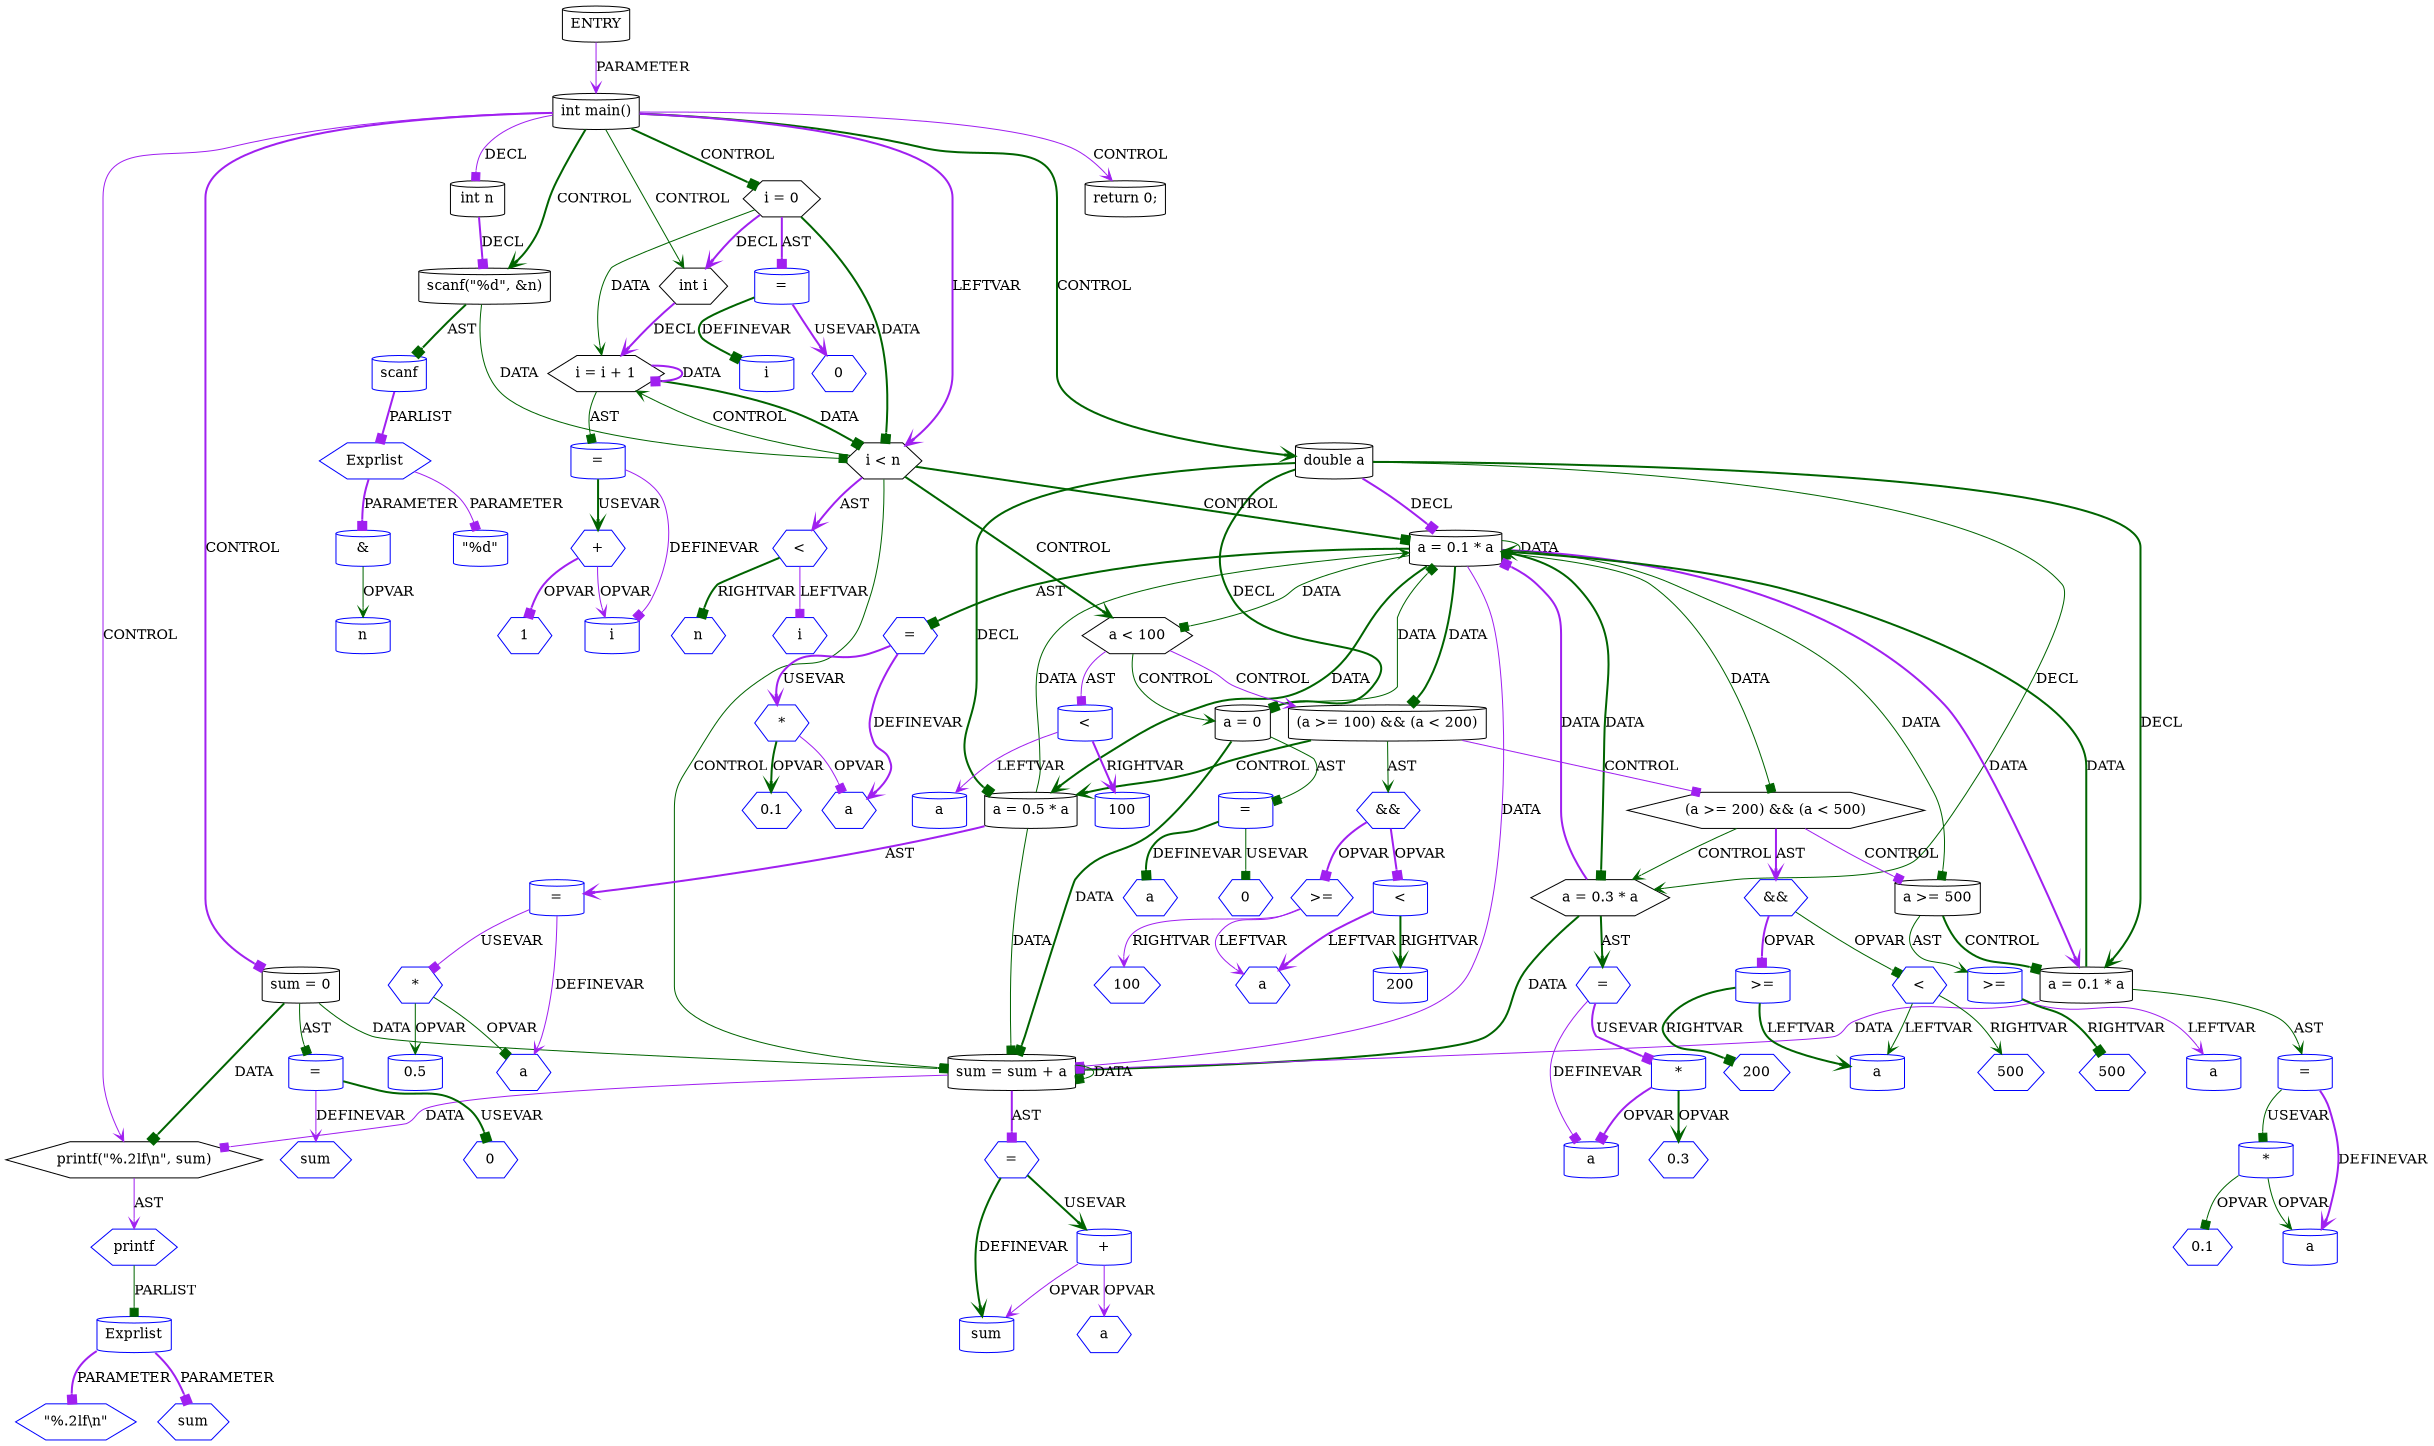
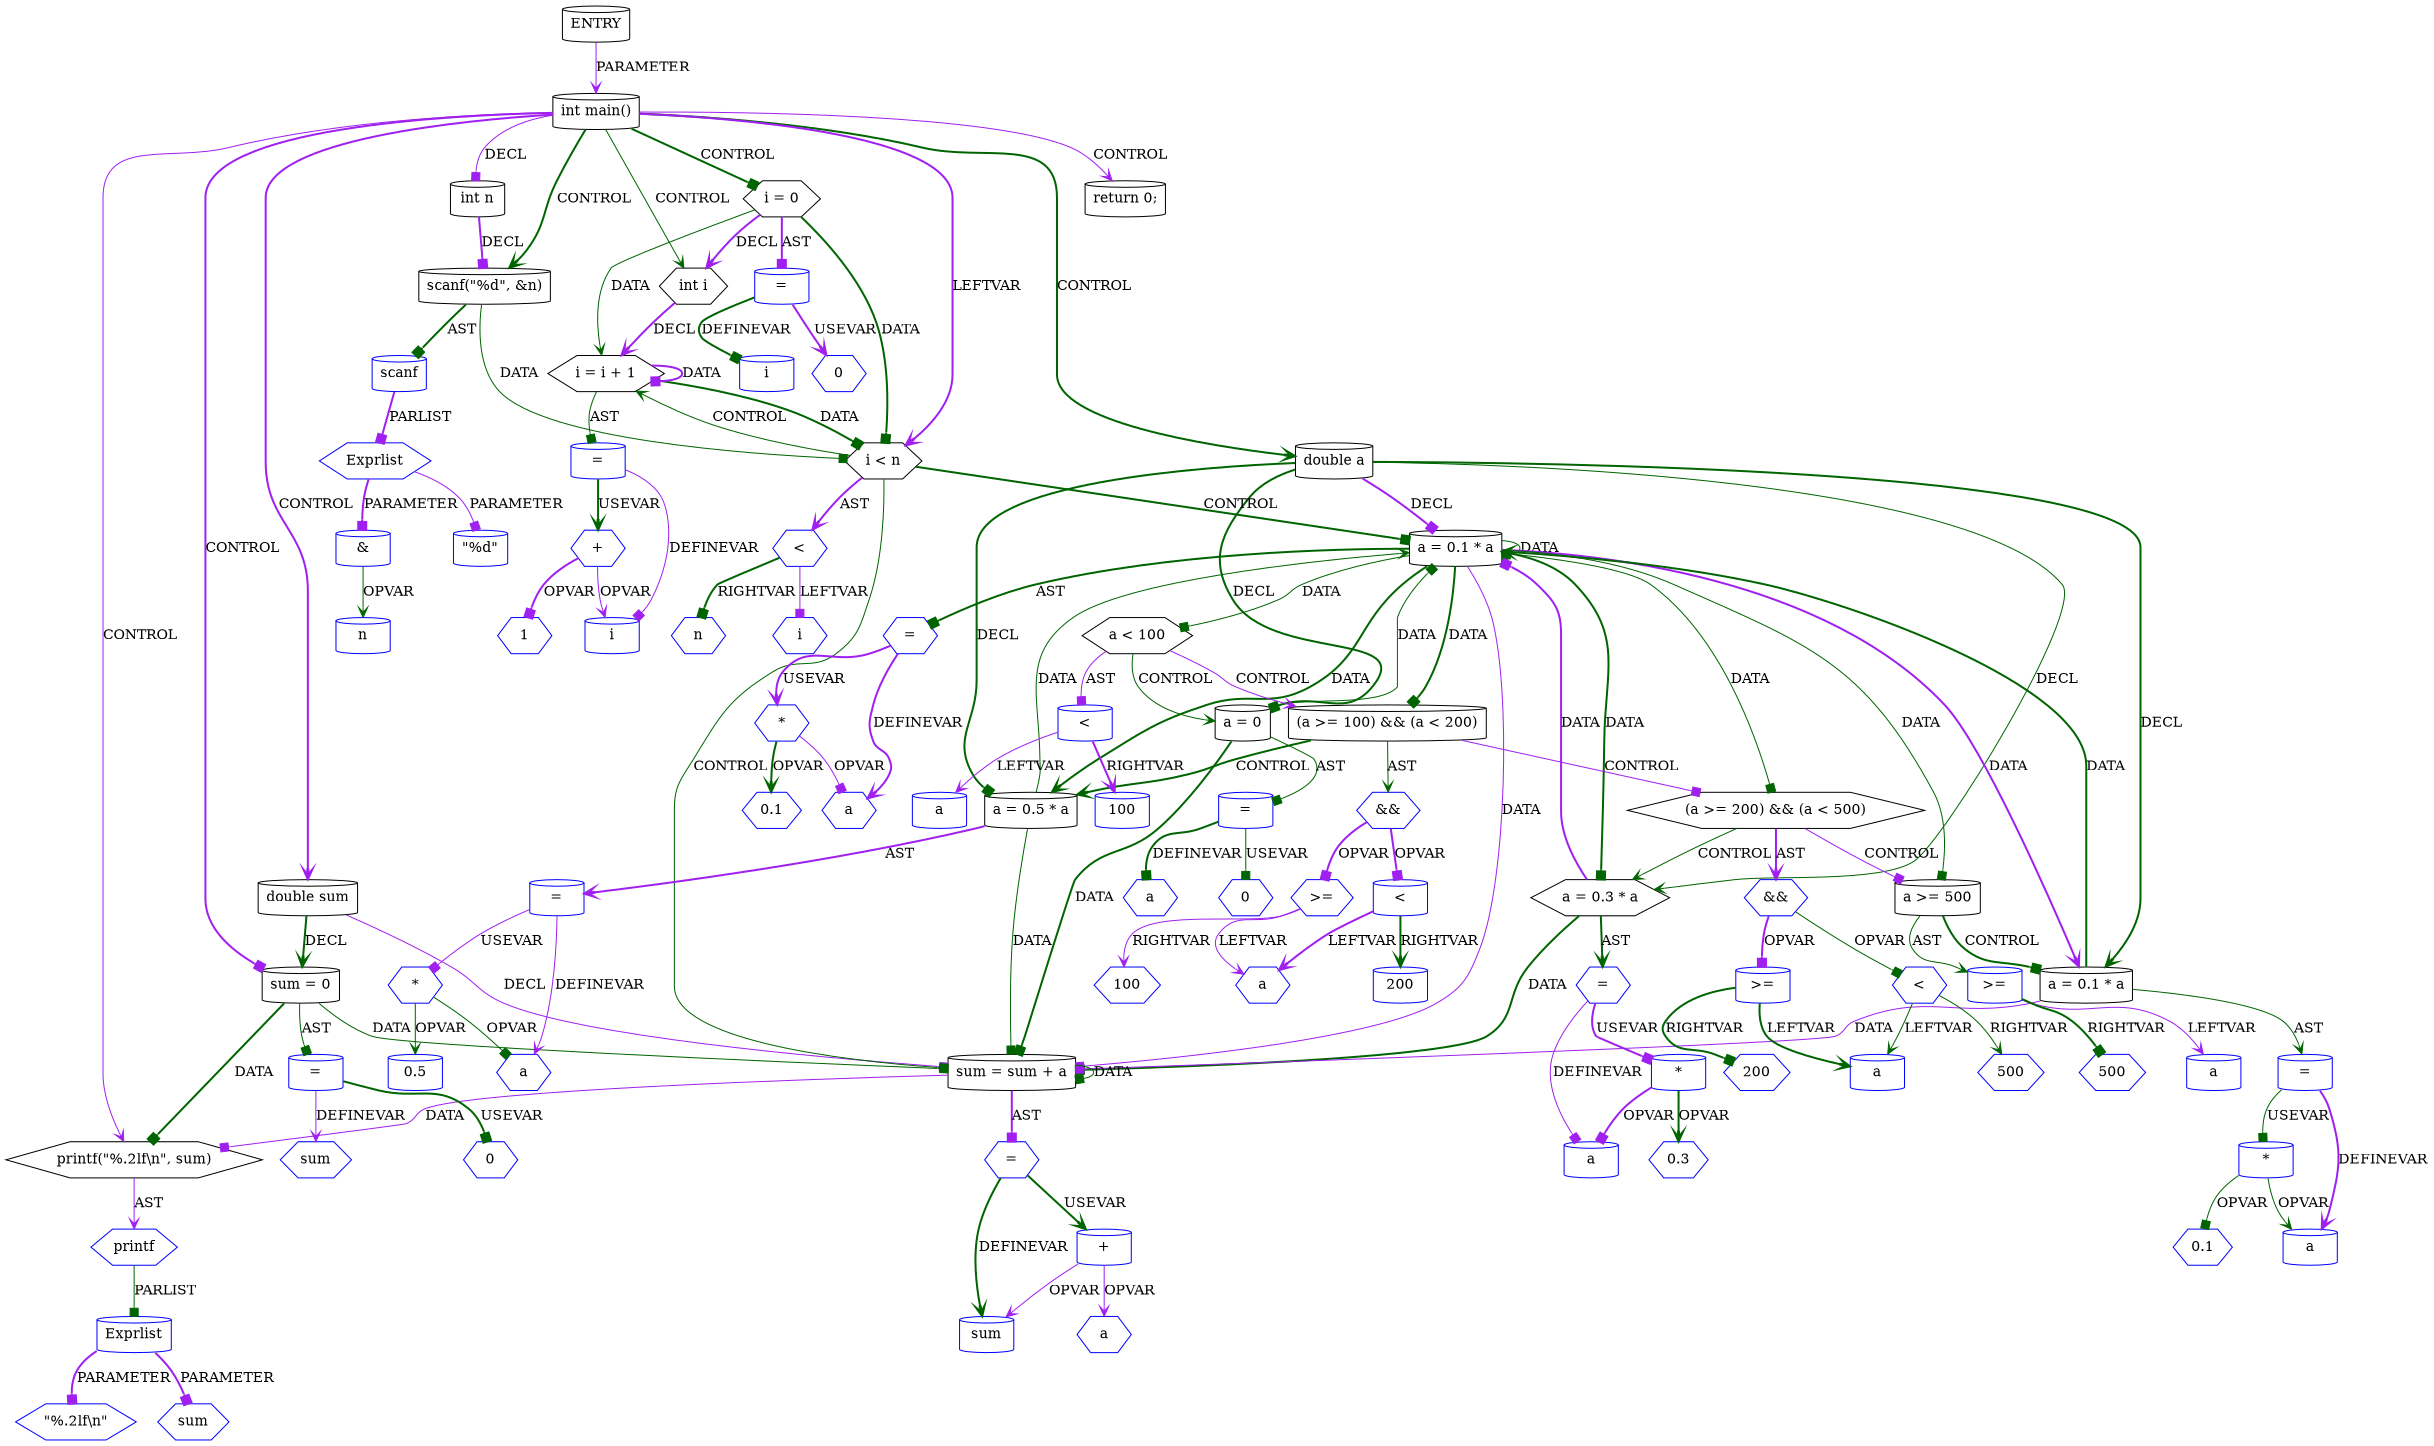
edge "i < n" -> "a < 100": removed, label "CONTROL"
node "double sum": added
